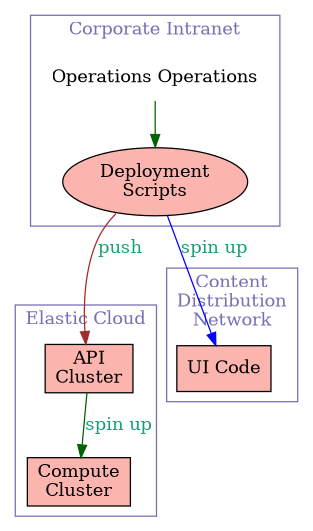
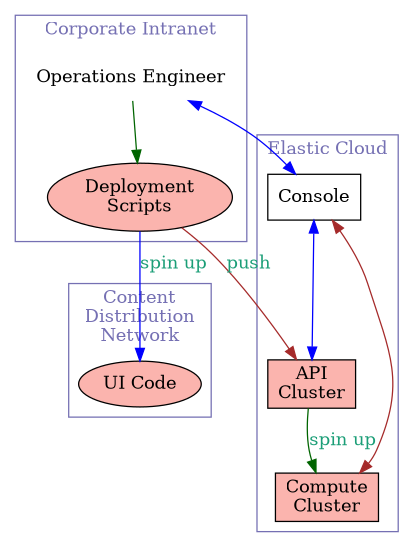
node "Operations Operations": label "Operations Operations" -> "Operations Engineer"
node "Console": added
node "UI Code": shape box -> ellipse
